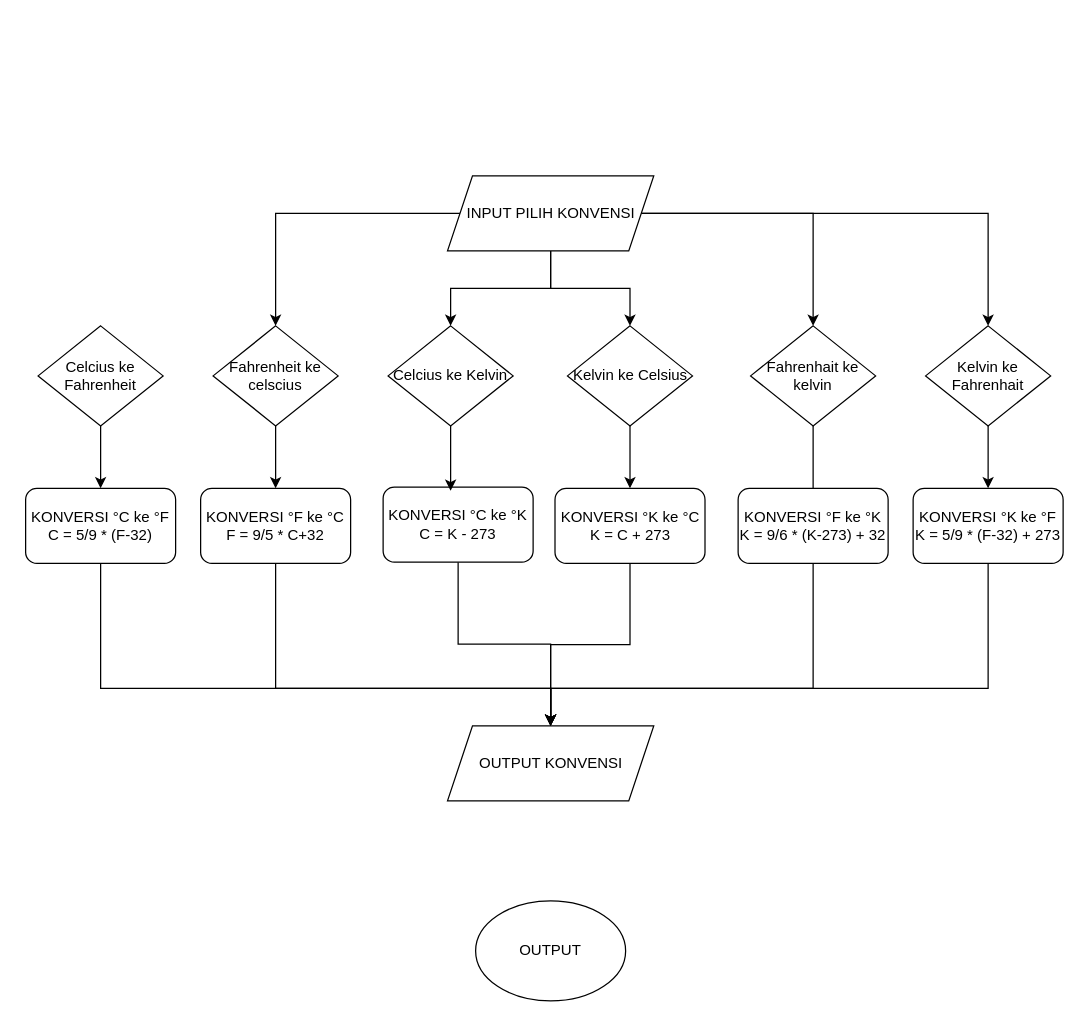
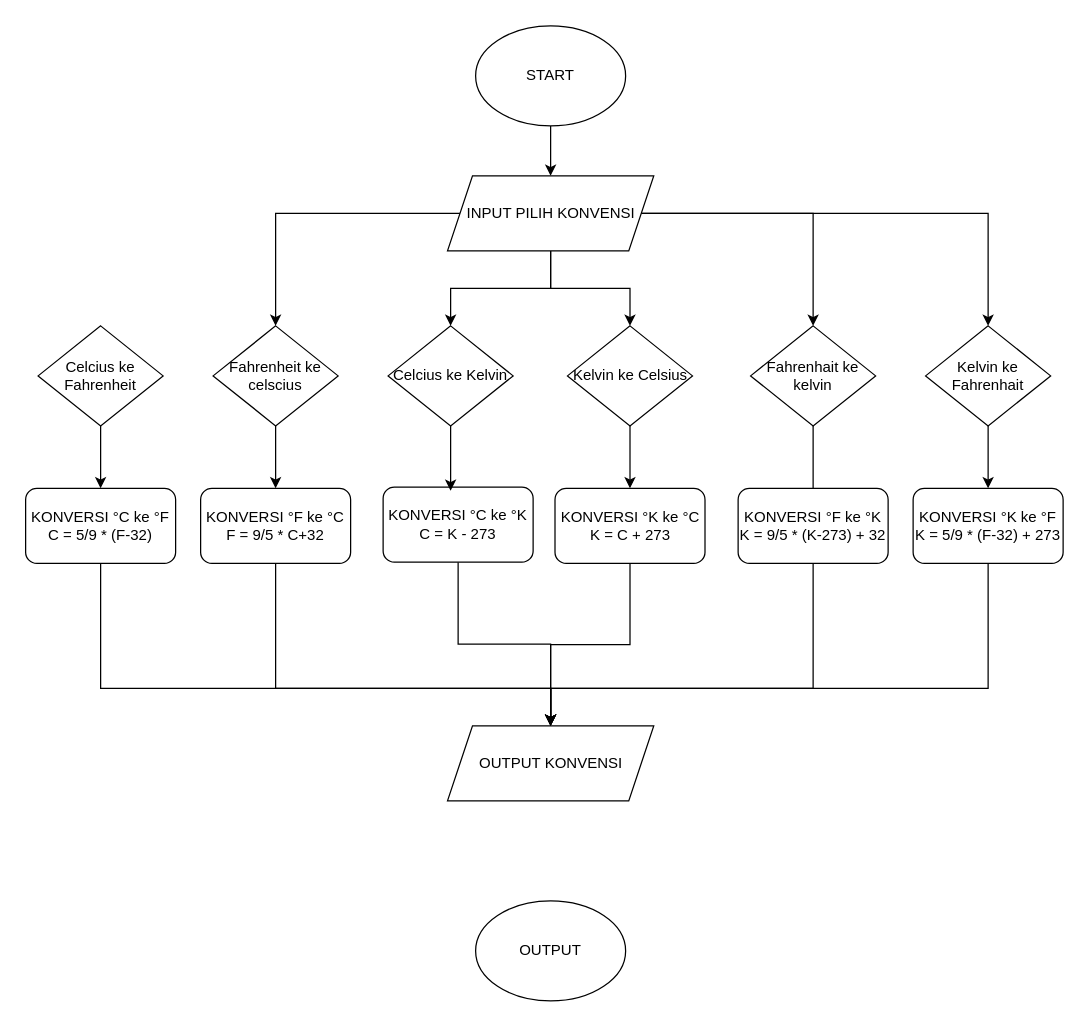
node "START": added
edge "START" -> "INPUT PILIH KONVENSI": added
node "KONVERSI °F ke °K K = 9/6 * (K-273) + 32": label "KONVERSI °F ke °K K = 9/6 * (K-273) + 32" -> "KONVERSI °F ke °K K = 9/5 * (K-273) + 32"
